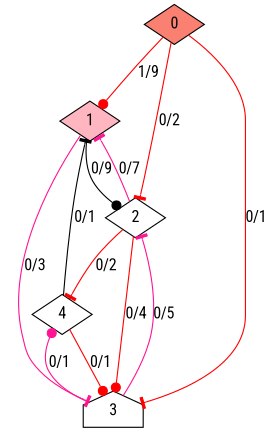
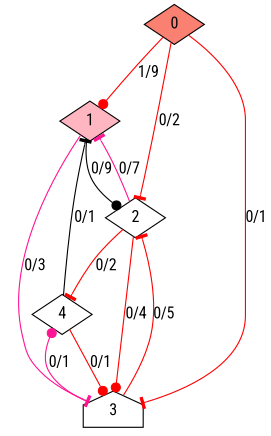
edge "3" -> "2": color deeppink -> red
